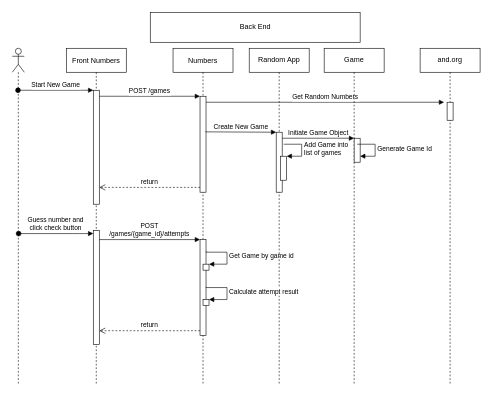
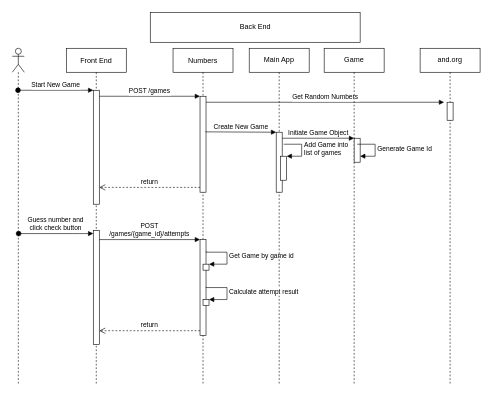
node "Random App": label "Random App" -> "Main App"
node "Front Numbers": label "Front Numbers" -> "Front End"
